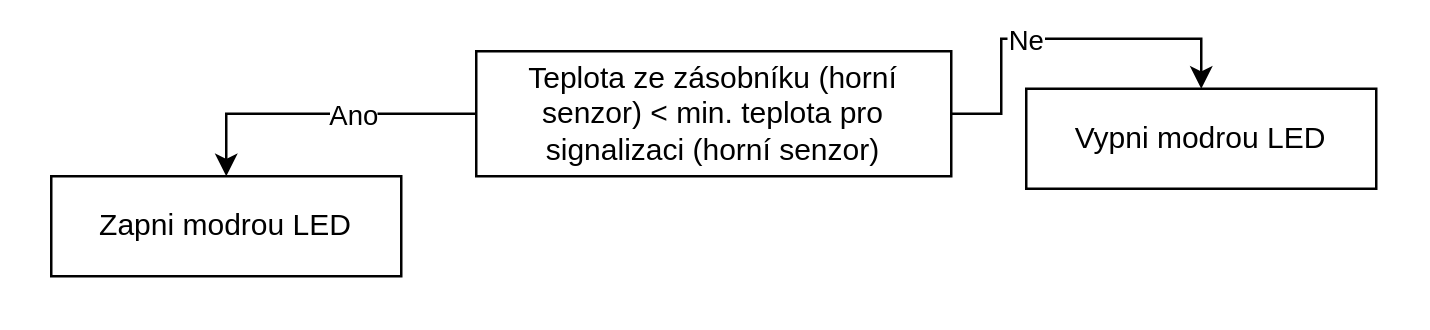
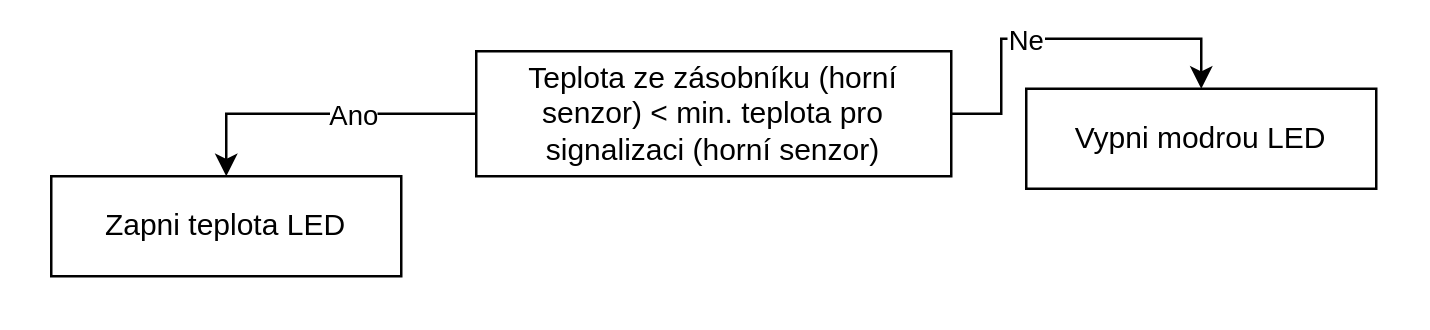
node "Zapni modrou LED": label "Zapni modrou LED" -> "Zapni teplota LED"
